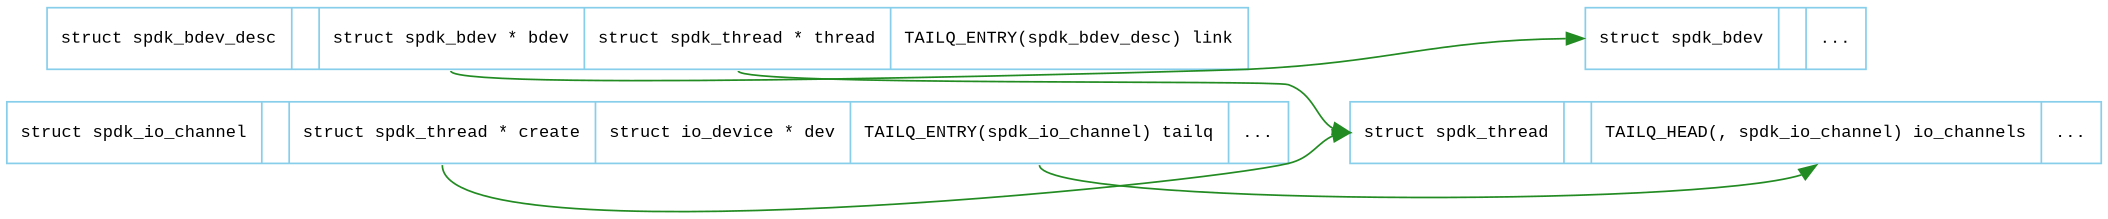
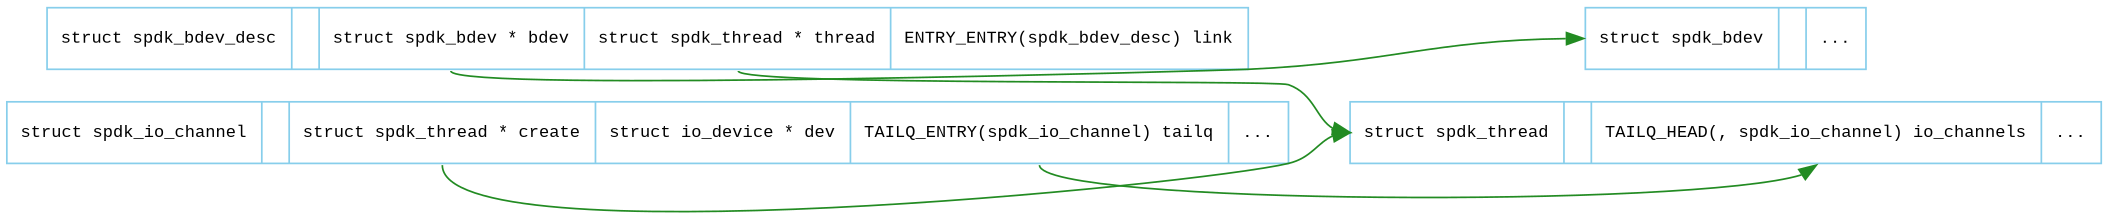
node "struct spdk_bdev_desc": text "TAILQ_ENTRY(spdk_bdev_desc) link" -> "ENTRY_ENTRY(spdk_bdev_desc) link"
